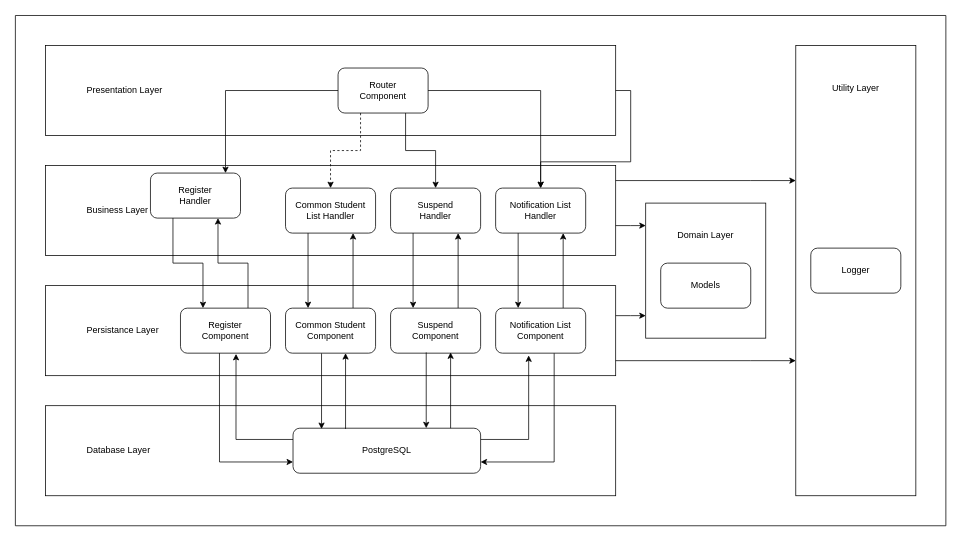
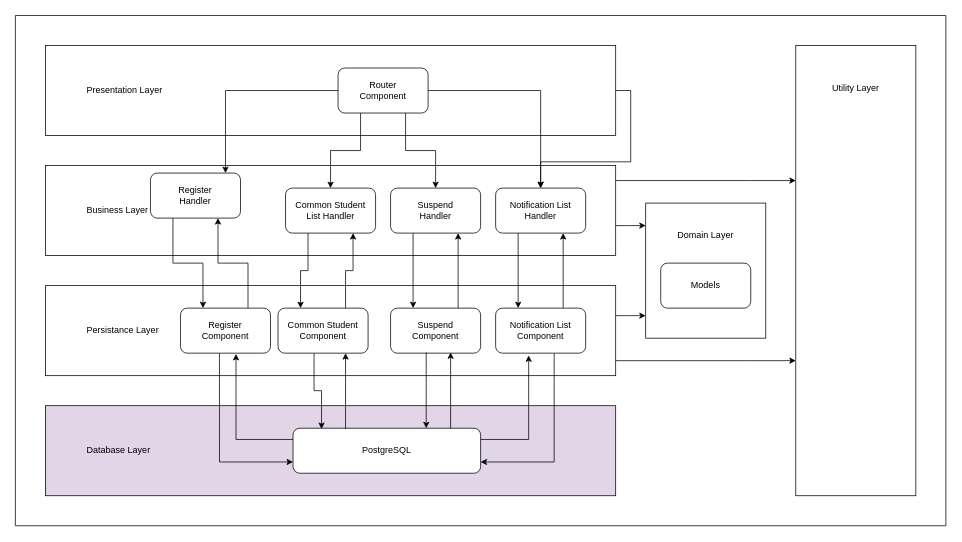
edge "Router Component" -> "Common Student List Handler": style dashed -> solid
node "Logger": removed
node "Common Student Component": moved (330, 330) -> (323, 330)
node "Database Layer": fillcolor #ffffff -> #e1d5e7
